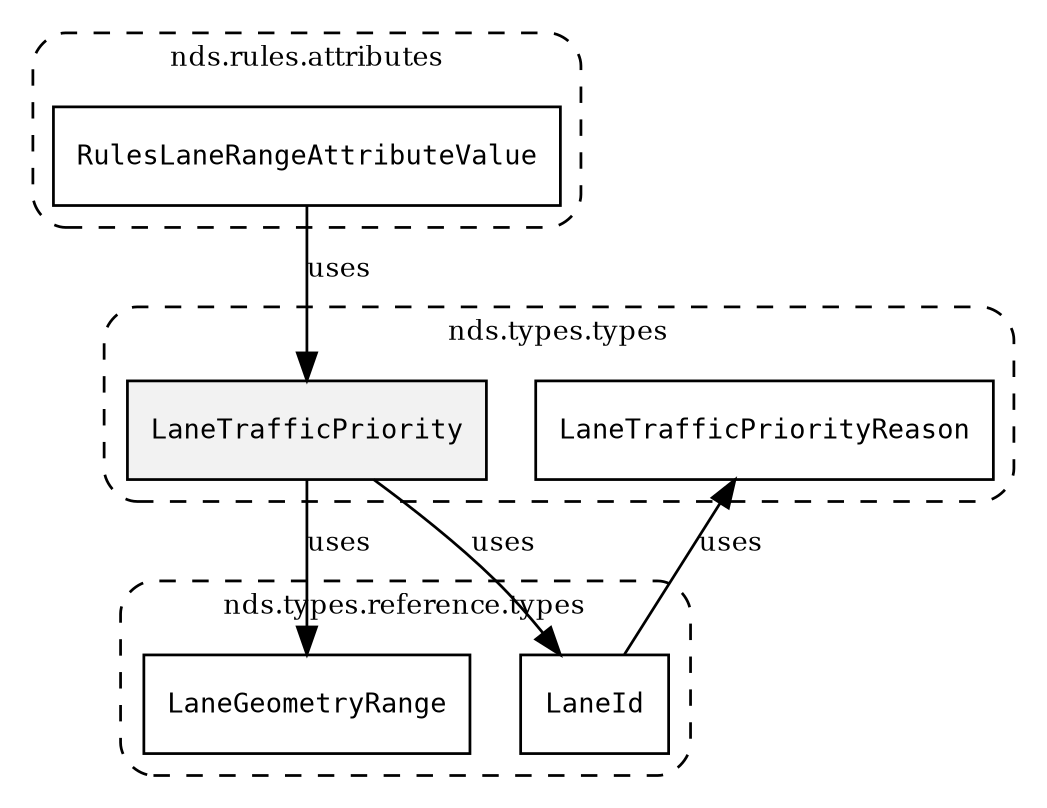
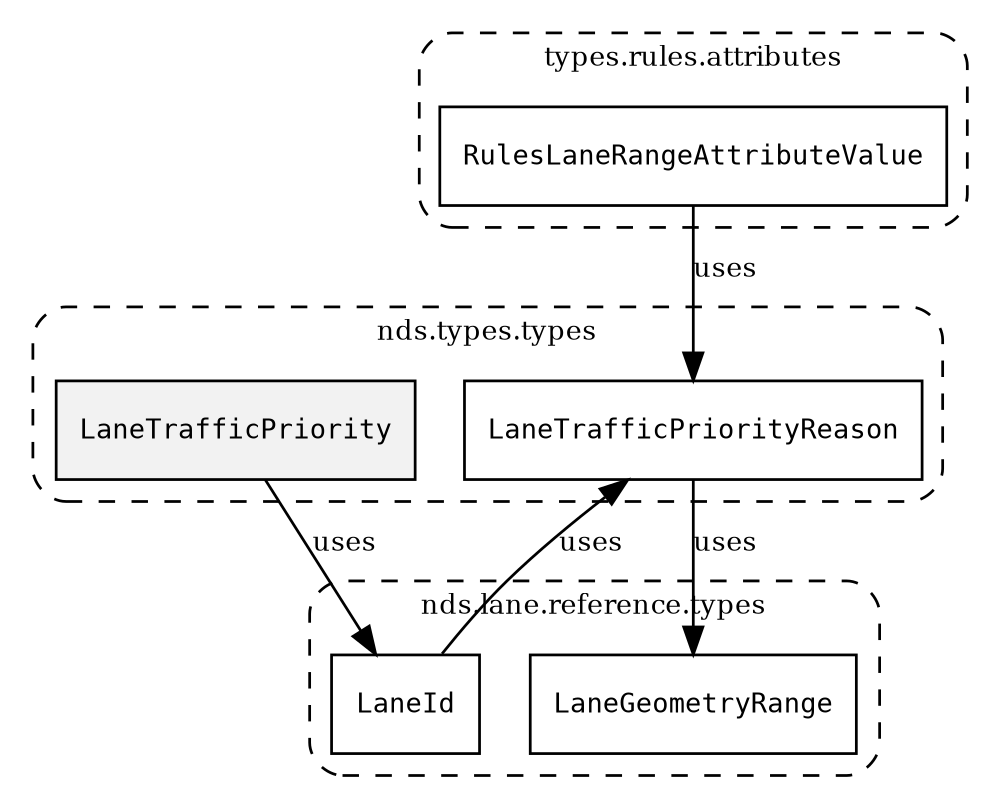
cluster "nds.rules.attributes": label "nds.rules.attributes" -> "types.rules.attributes"
edge "RulesLaneRangeAttributeValue" -> "LaneTrafficPriority": now "RulesLaneRangeAttributeValue" -> "LaneTrafficPriorityReason"
edge "LaneTrafficPriority" -> "LaneGeometryRange": now "LaneTrafficPriorityReason" -> "LaneGeometryRange"
cluster "nds.types.reference.types": label "nds.types.reference.types" -> "nds.lane.reference.types"
